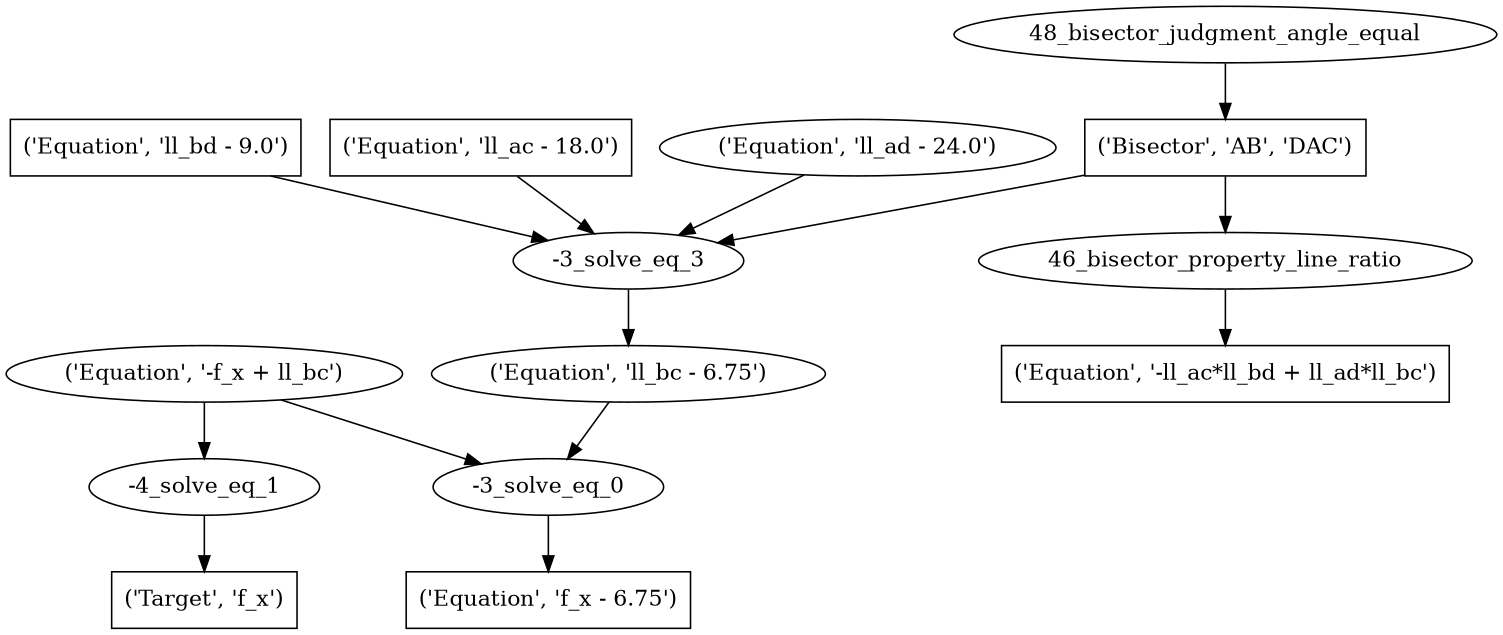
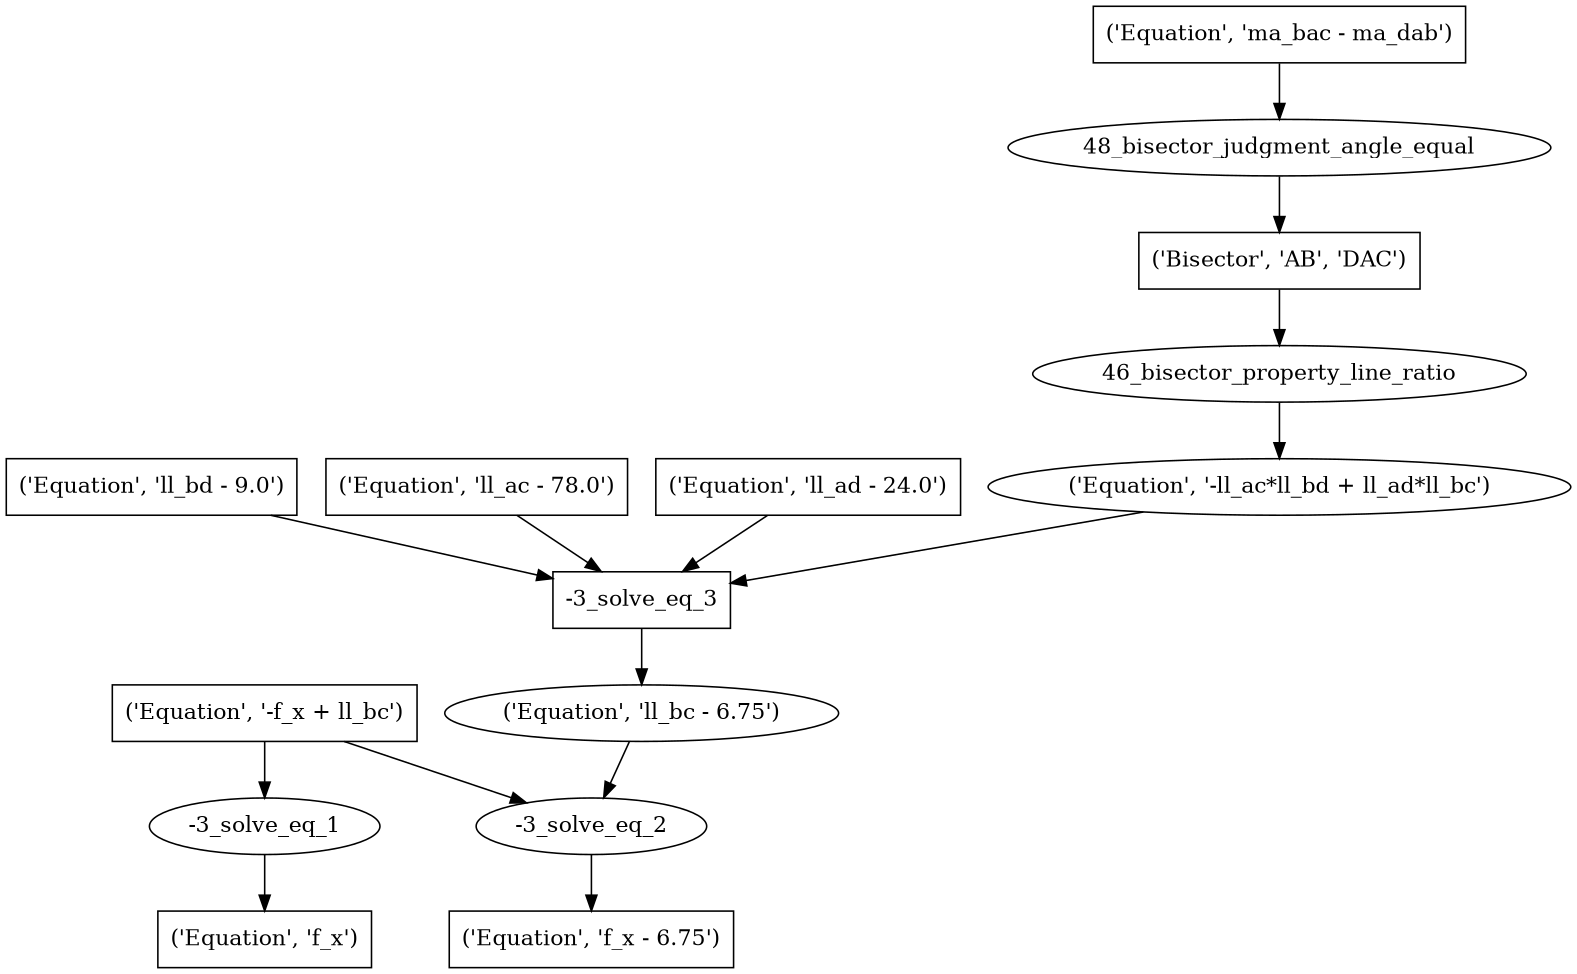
node "('Equation', 'ma_bac - ma_dab')": added
node "('Equation', 'll_ac - 18.0')": label "('Equation', 'll_ac - 18.0')" -> "('Equation', 'll_ac - 78.0')"
node "('Equation', 'll_ad - 24.0')": shape ellipse -> box
edge "('Bisector', 'AB', 'DAC')" -> "-3_solve_eq_3": now "('Equation', '-ll_ac*ll_bd + ll_ad*ll_bc')" -> "-3_solve_eq_3"
node "-3_solve_eq_3": shape ellipse -> box
node "('Equation', '-f_x + ll_bc')": shape ellipse -> box
node "('Equation', '-ll_ac*ll_bd + ll_ad*ll_bc')": shape box -> ellipse
node "-4_solve_eq_1": label "-4_solve_eq_1" -> "-3_solve_eq_1"
node "-3_solve_eq_0": label "-3_solve_eq_0" -> "-3_solve_eq_2"
node "('Target', 'f_x')": label "('Target', 'f_x')" -> "('Equation', 'f_x')"
